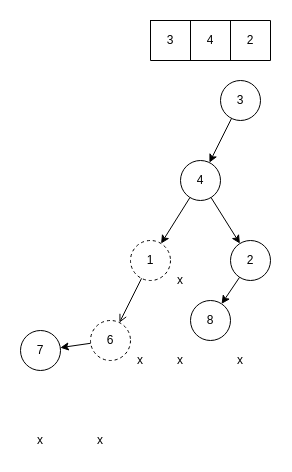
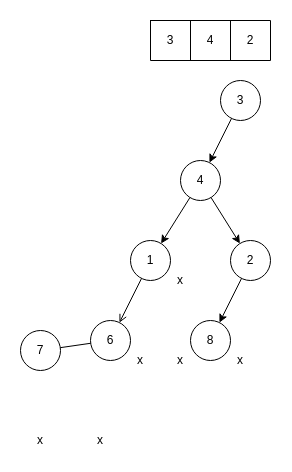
node "1": style dashed -> solid
node "8": moved (211, 321) -> (211, 341)
node "6": style dashed -> solid
edge "6" -> "7": arrowhead classic -> none
